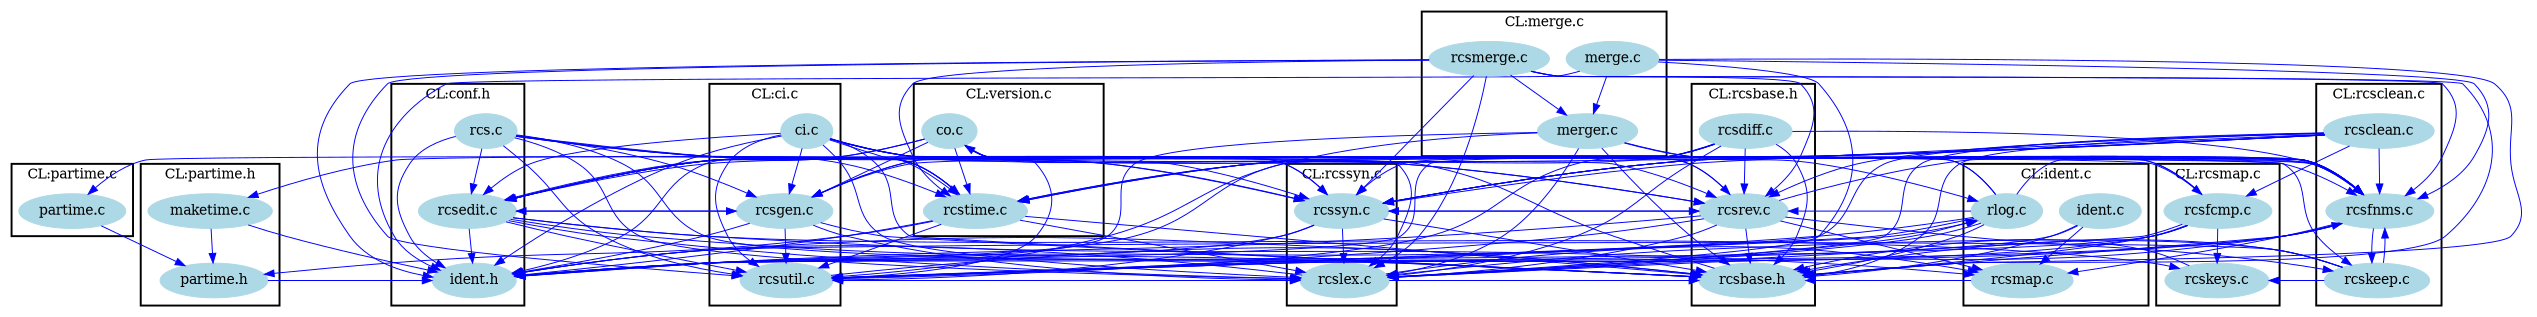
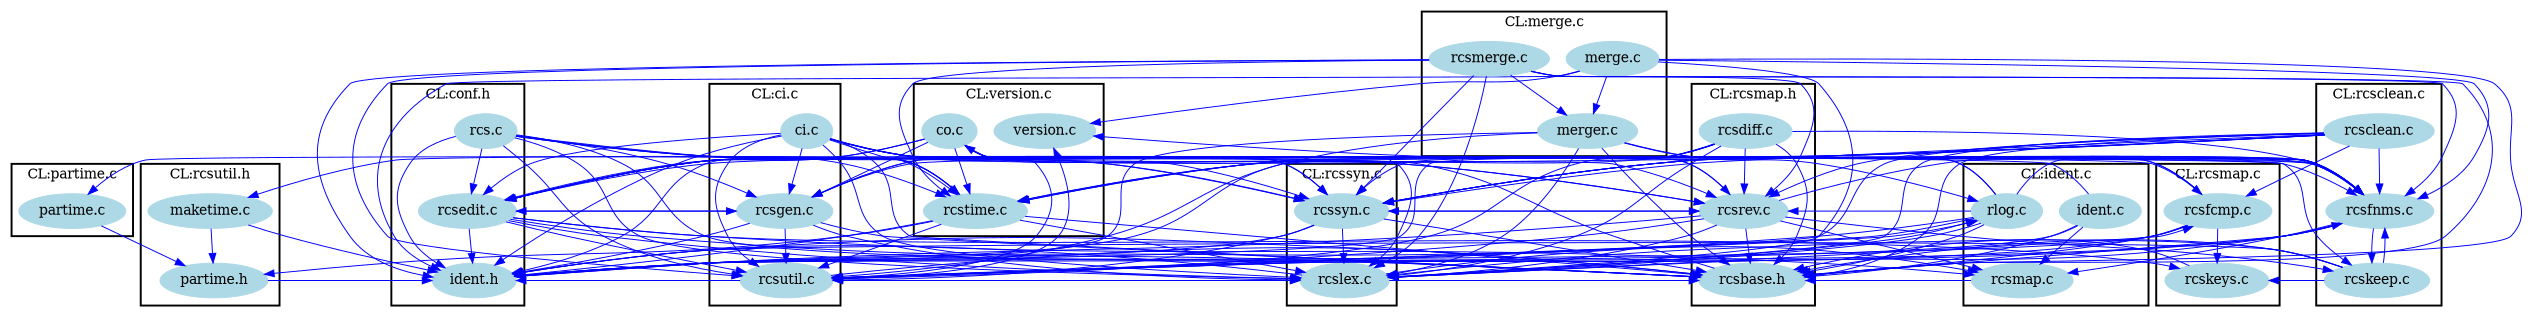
cluster "CL:rcsbase.h": label "CL:rcsbase.h" -> "CL:rcsmap.h"
node "version.c": added
cluster "CL:partime.h": label "CL:partime.h" -> "CL:rcsutil.h"
edge "rcsfcmp.c" -> "rcslex.c": reversed
edge "rcsutil.c" -> "ident.h": added
